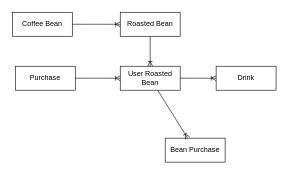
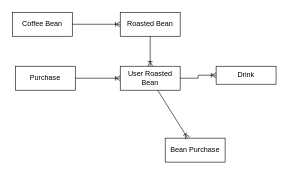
node "Drink": size 60x24 -> 60x18
